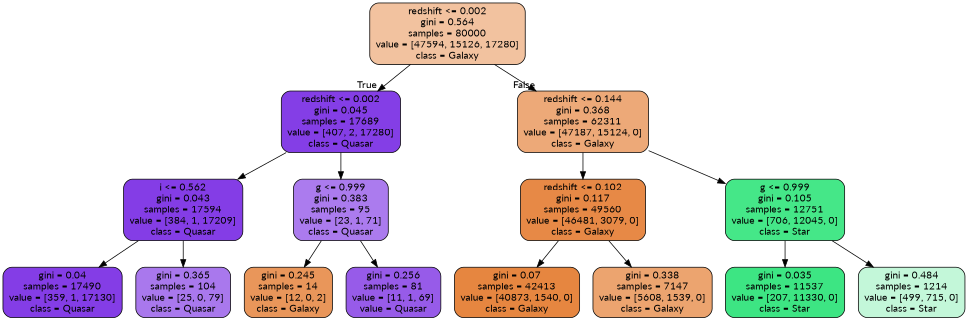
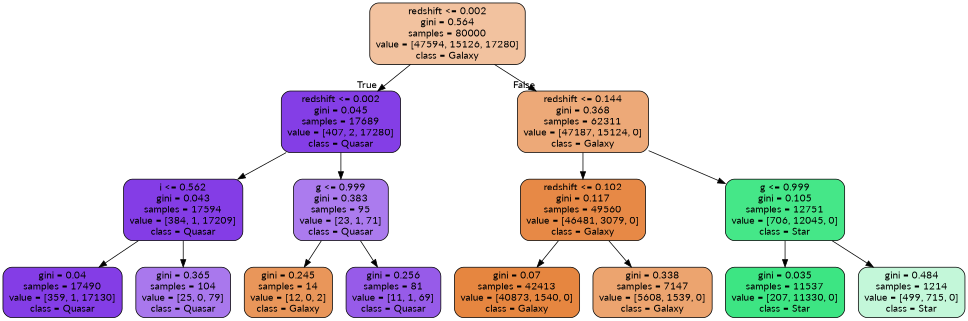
node "gini = 0.256 samples = 81 value = [11, 1, 69] value = Quasar": label "gini = 0.256 samples = 81 value = [11, 1, 69] value = Quasar" -> "gini = 0.256 samples = 81 value = [11, 1, 69] class = Quasar"
